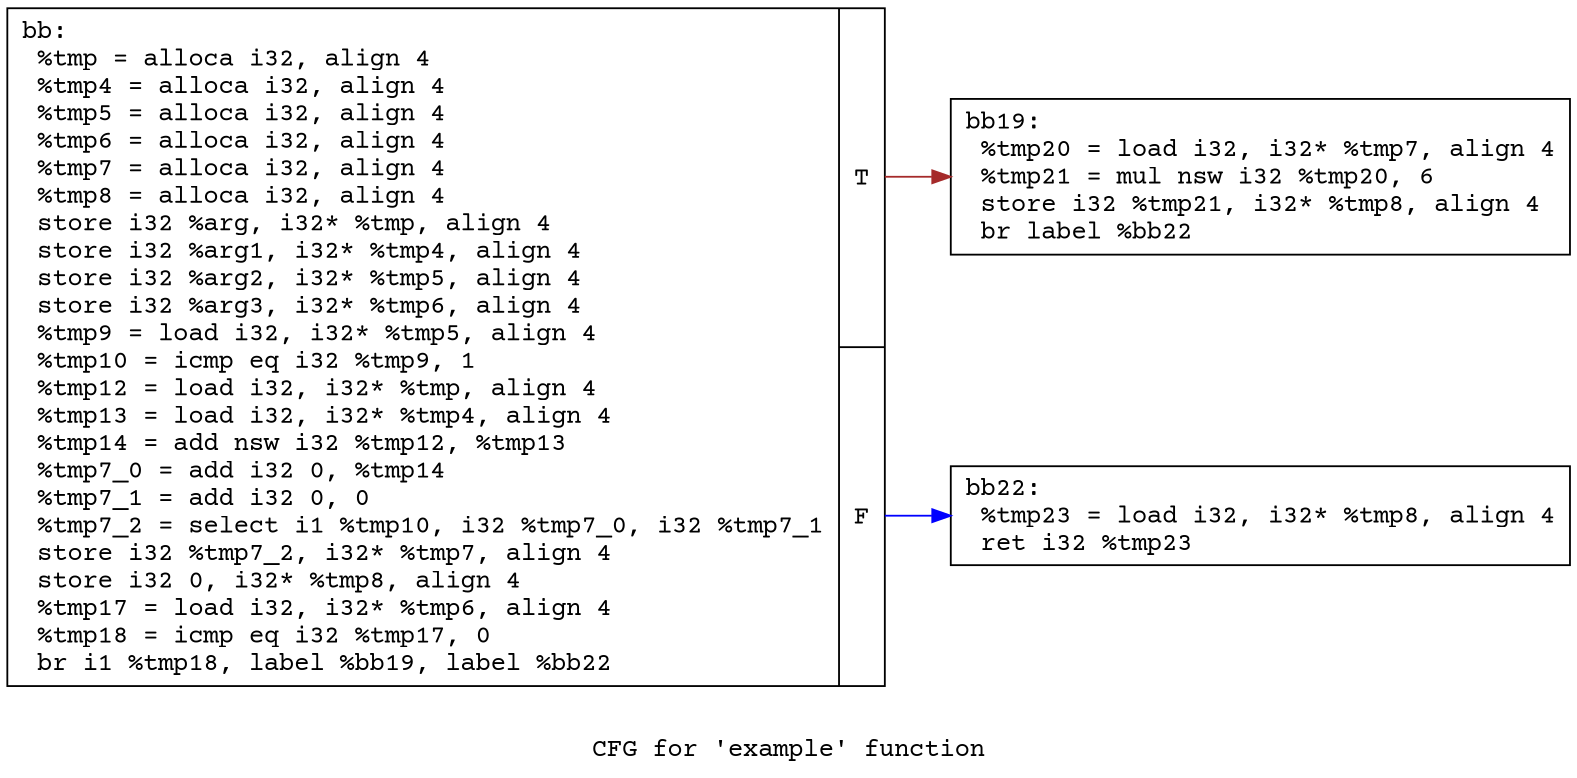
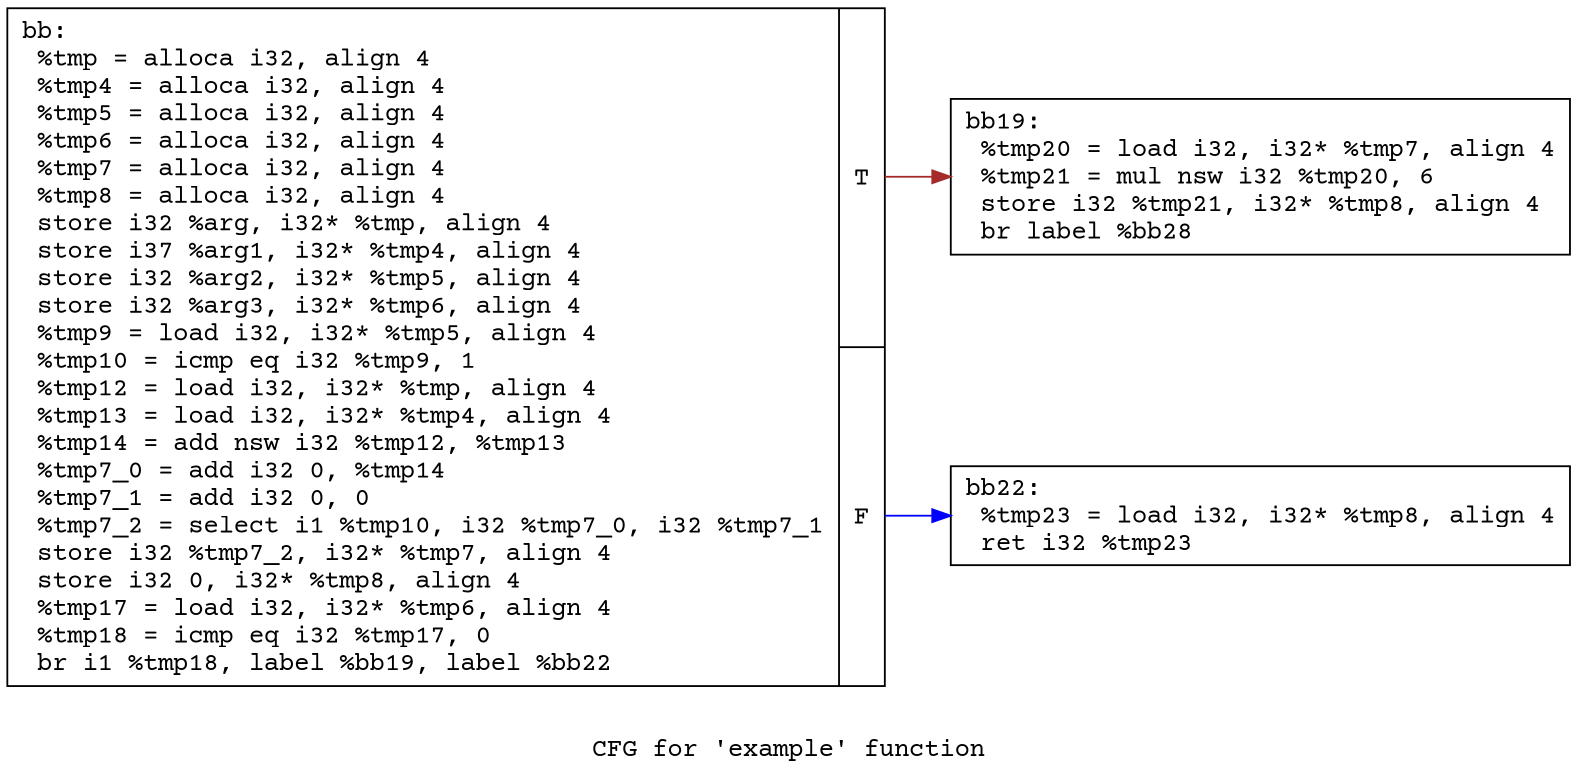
node "bb19:": text "br label %bb22" -> "br label %bb28"
node "bb:": text "store i32 %arg1, i32* %tmp4, align 4" -> "store i37 %arg1, i32* %tmp4, align 4"
